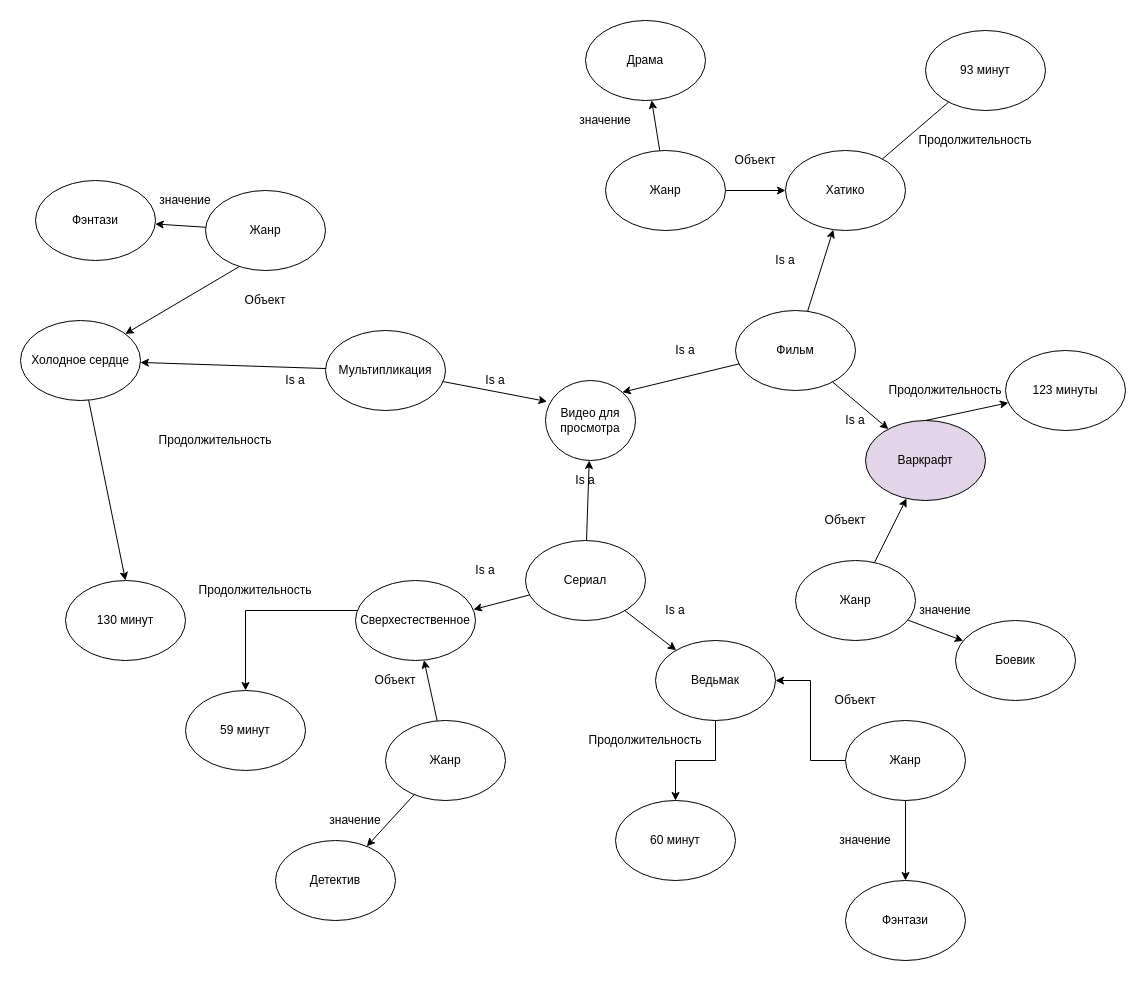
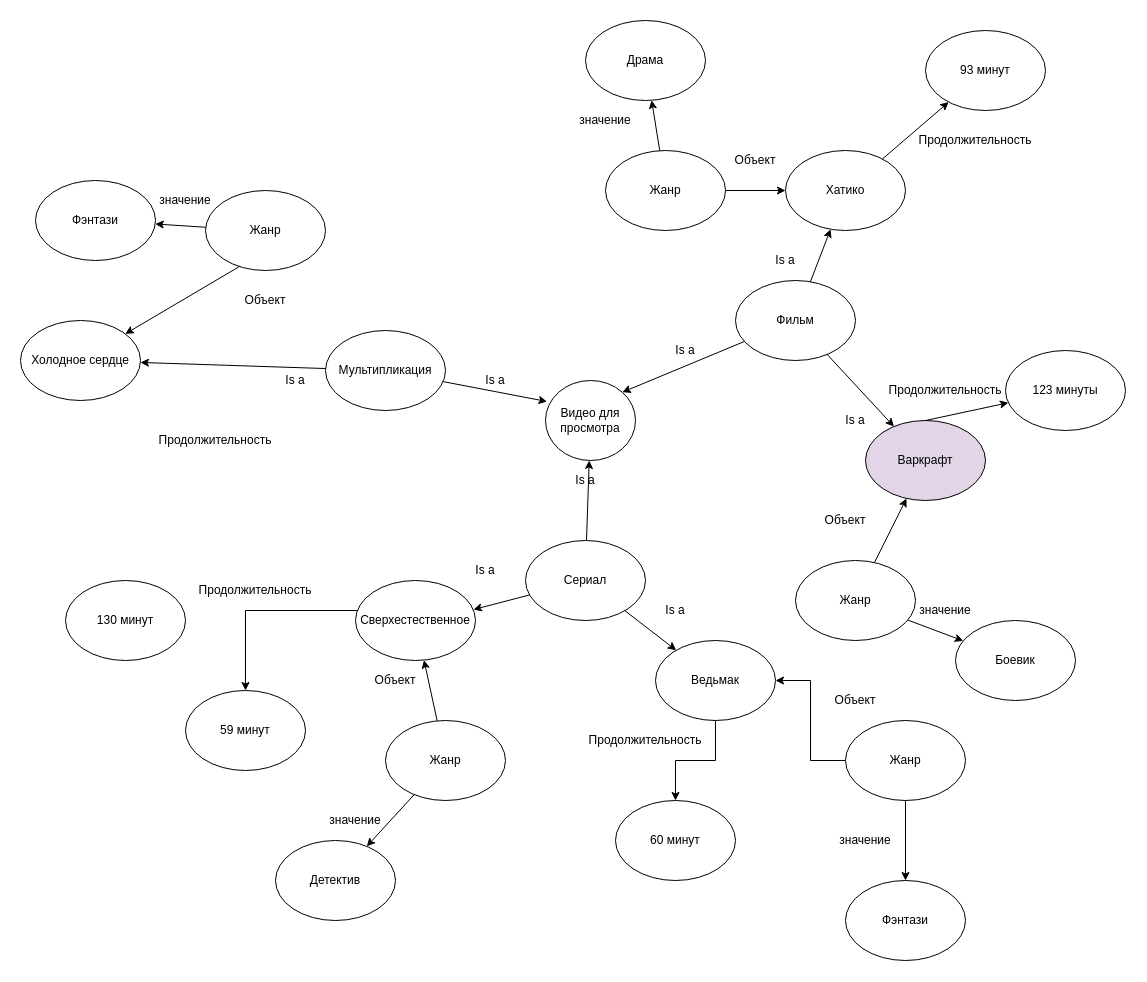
edge "93 минут" -- "Хатико": arrowhead none -> classic
node "Фильм": moved (796, 351) -> (796, 321)
edge "Холодное сердце" -> "130 минут": removed
